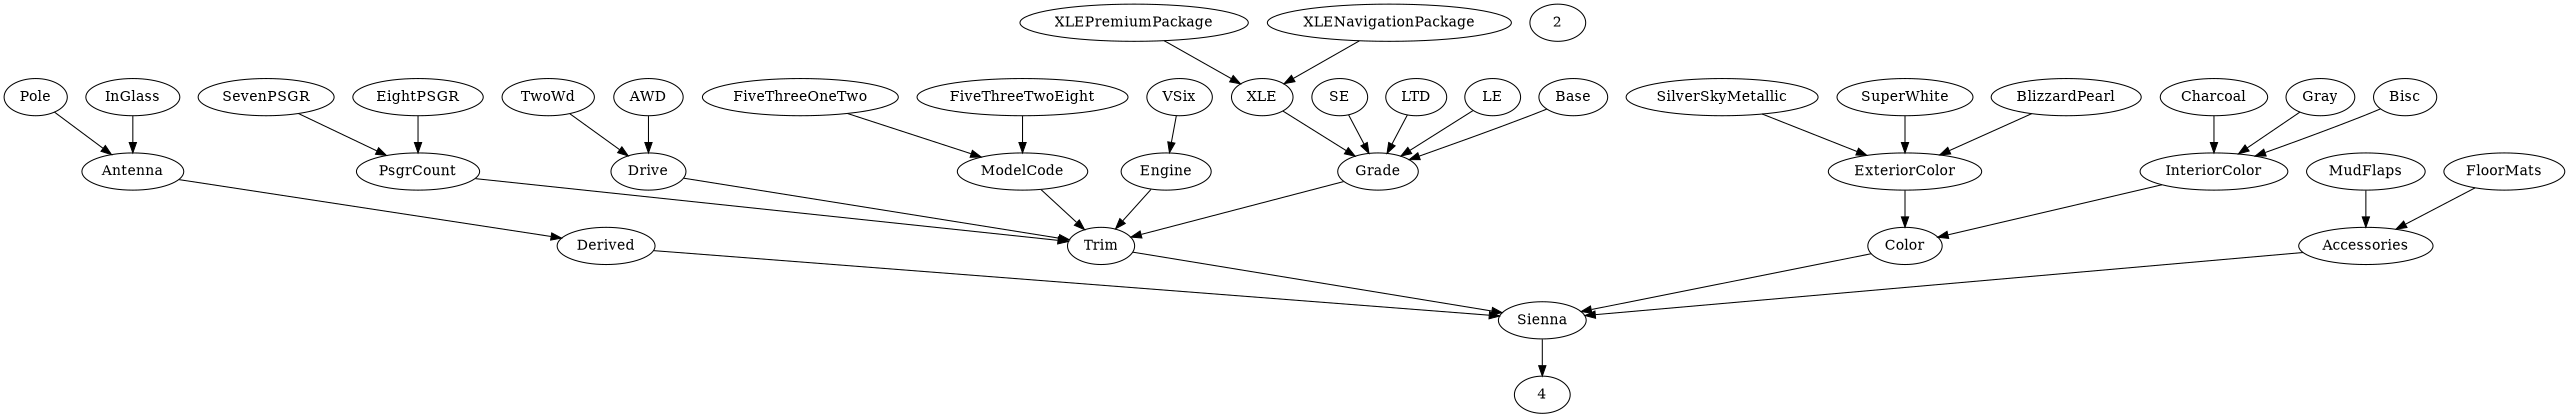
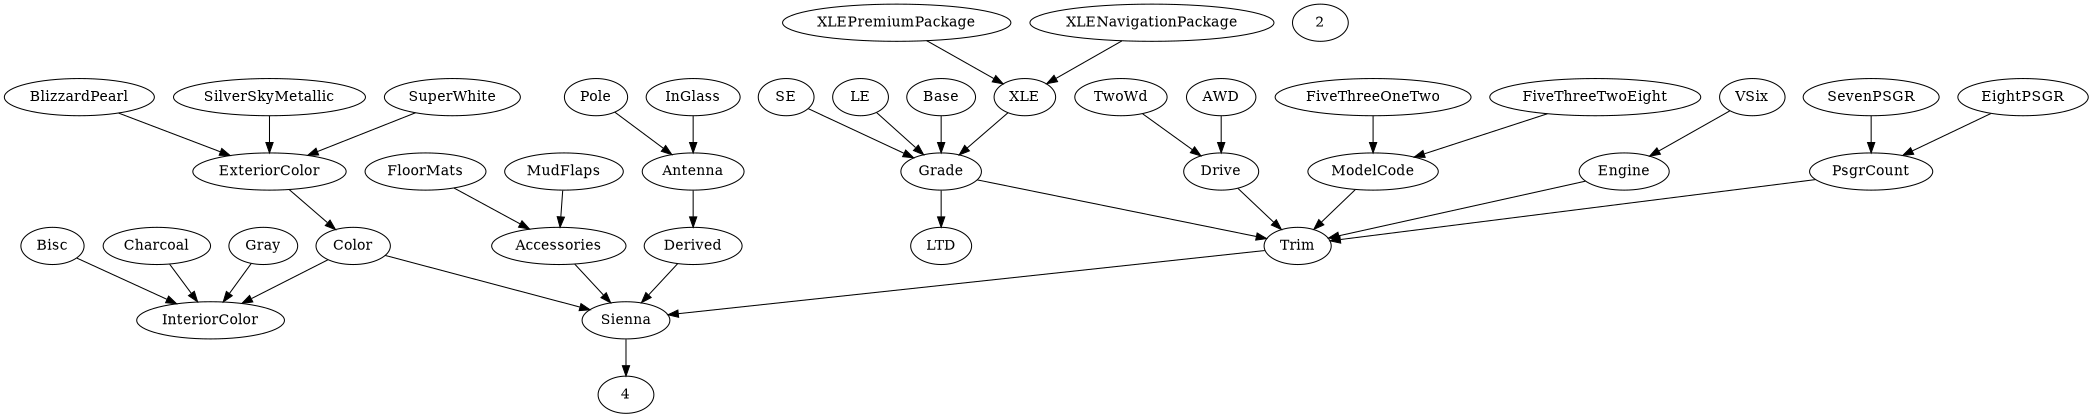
edge "LTD" -> "Grade": reversed
edge "InteriorColor" -> "Color": reversed
